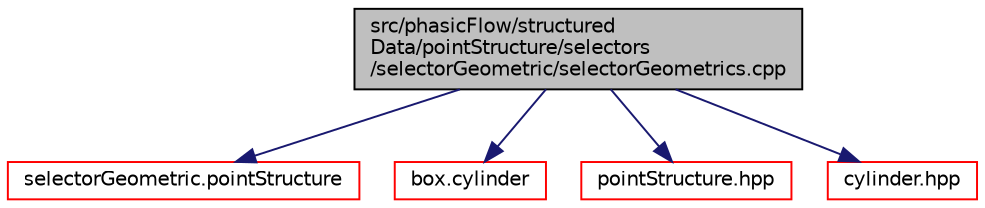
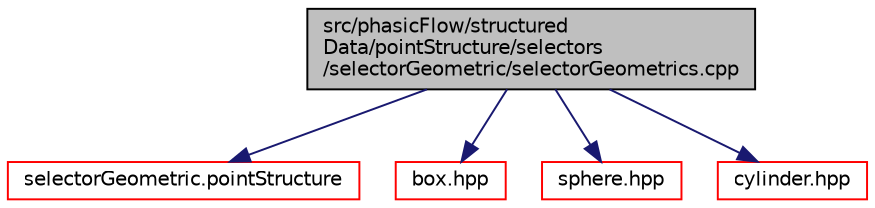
node "box.cylinder": label "box.cylinder" -> "box.hpp"
node "pointStructure.hpp": label "pointStructure.hpp" -> "sphere.hpp"
